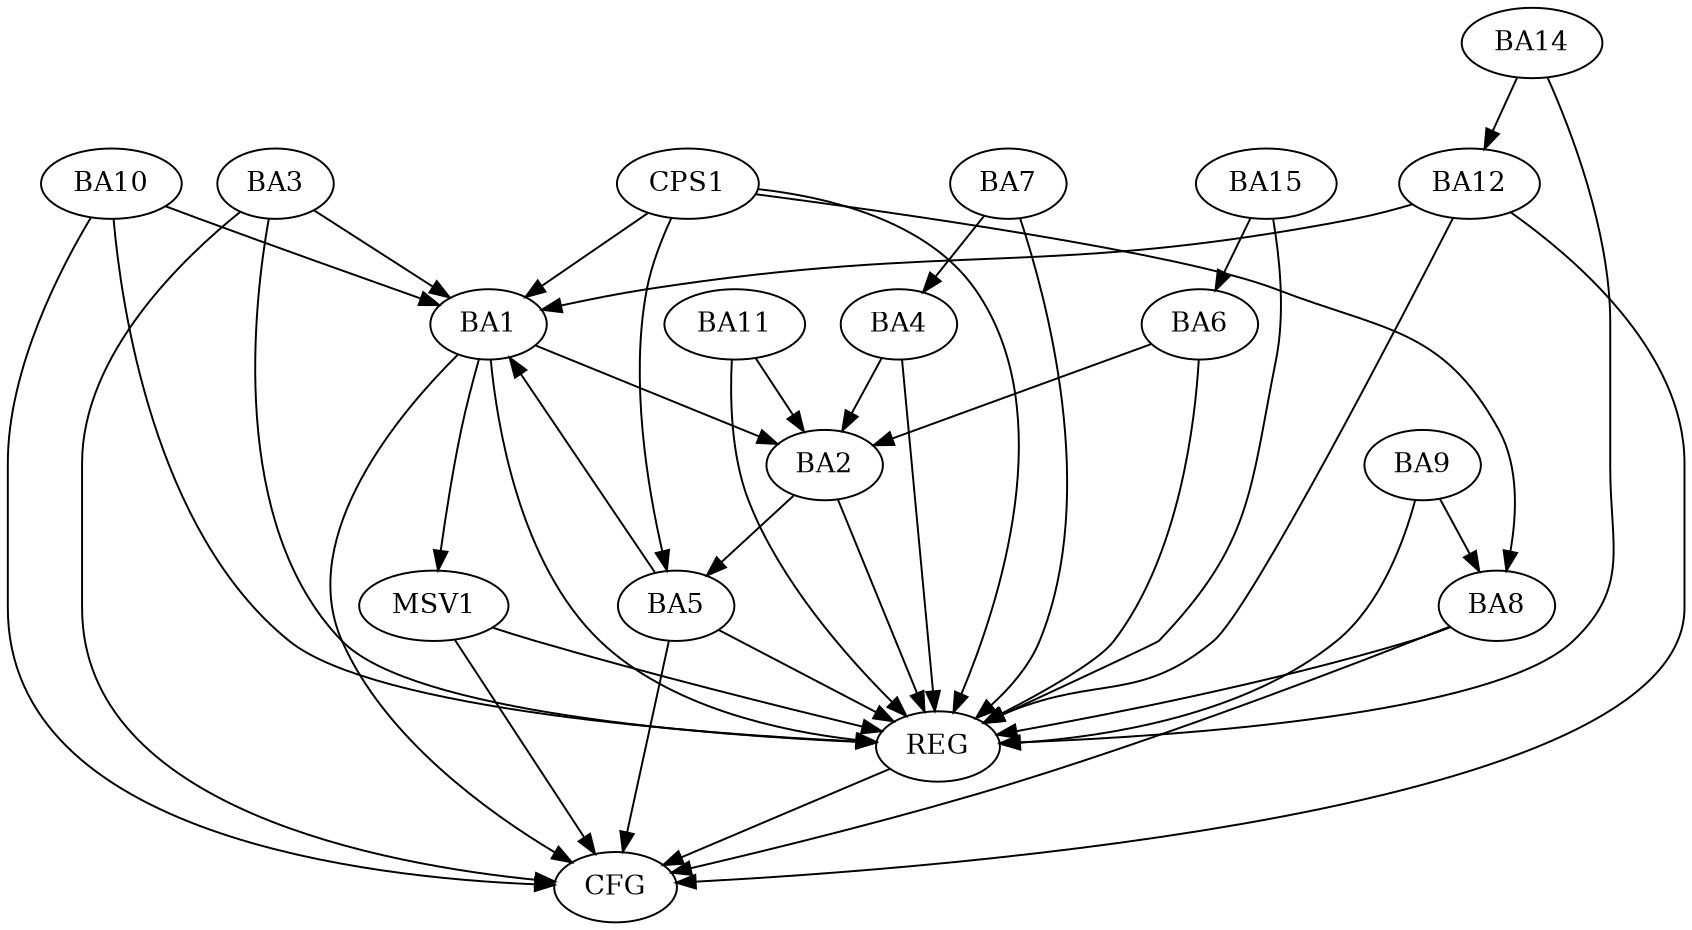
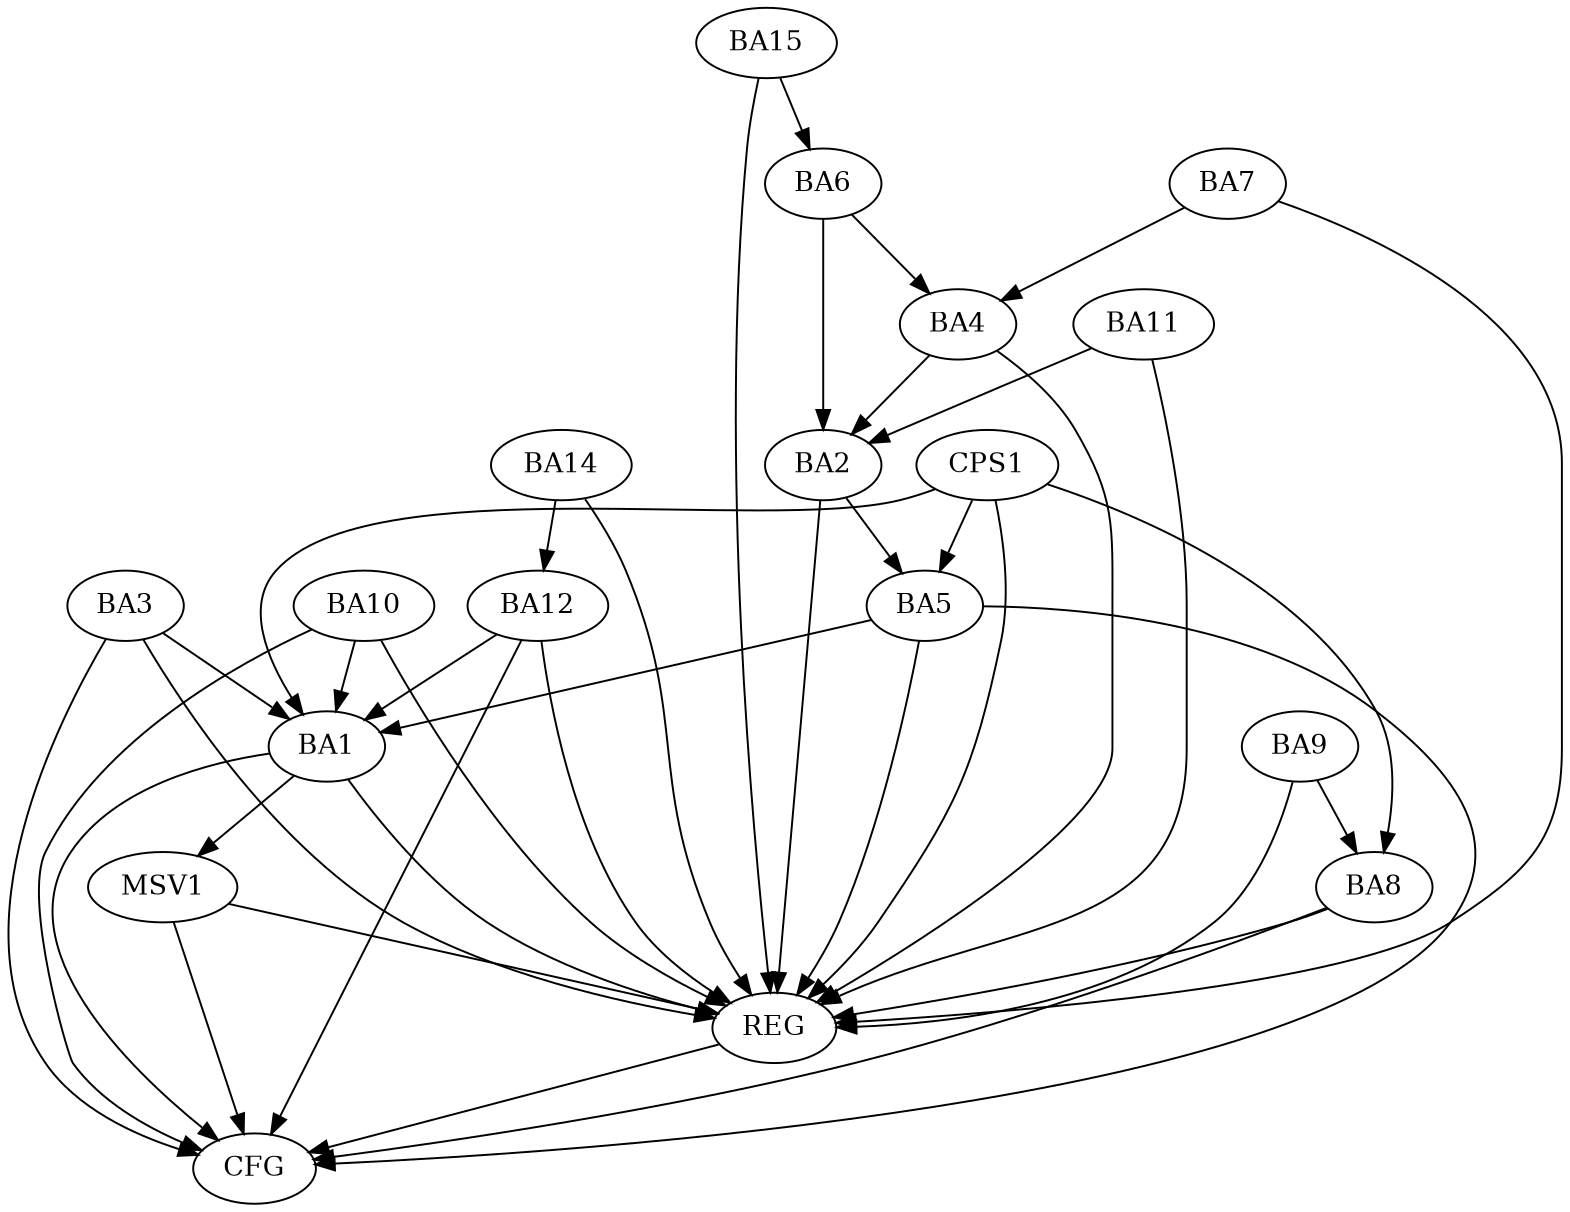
edge "BA1" -> "BA2": removed
edge "BA6" -> "REG": now "BA6" -> "BA4"
